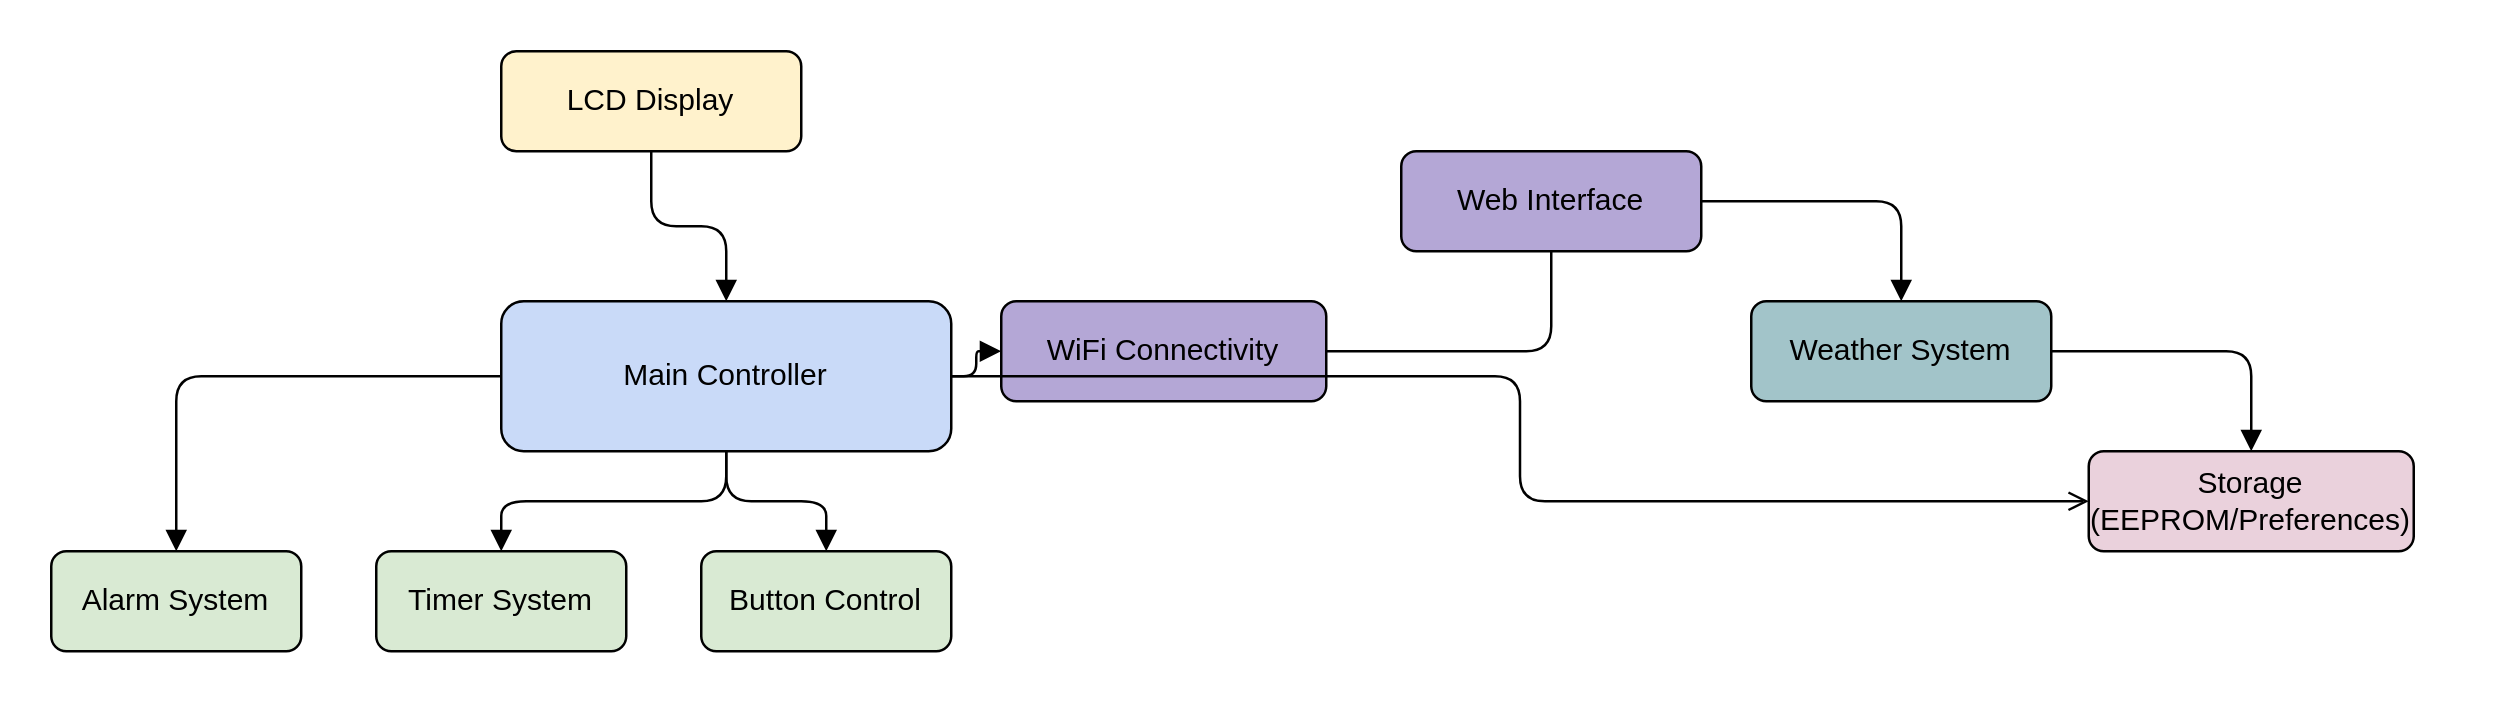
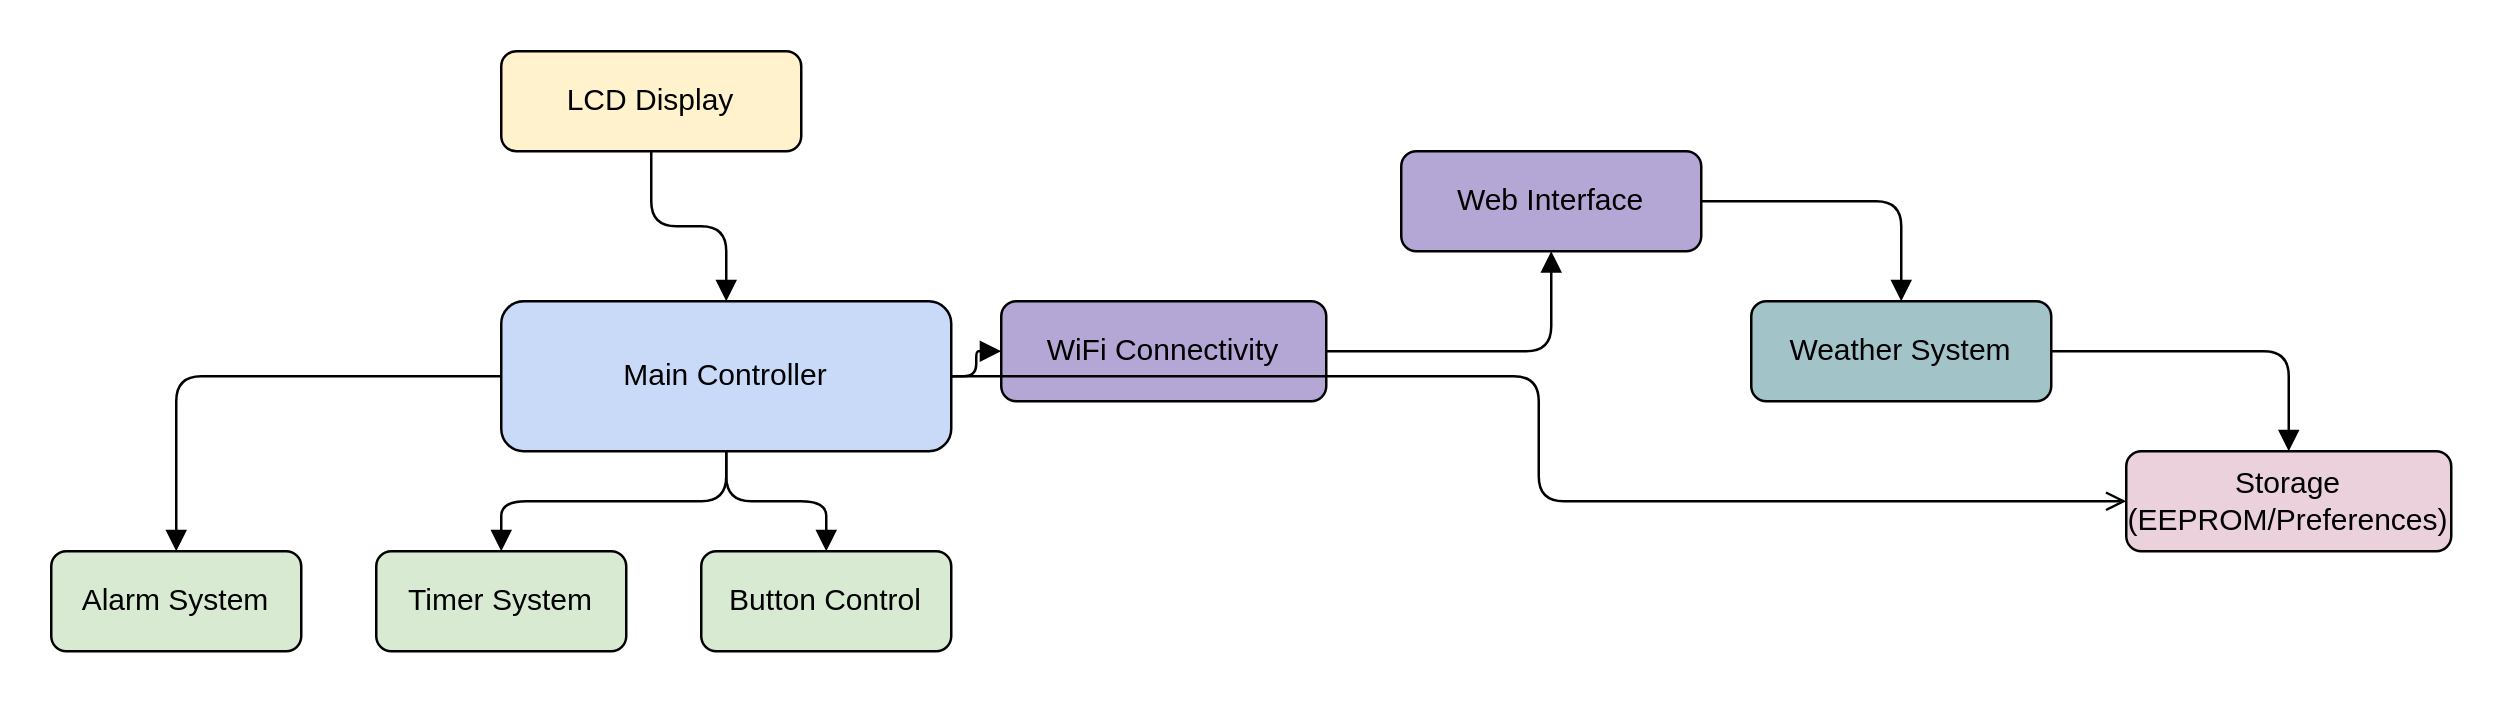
edge "Web Interface" -- "WiFi Connectivity": arrowhead none -> block
node "Storage (EEPROM/Preferences)": moved (2251, 501) -> (2289, 501)
